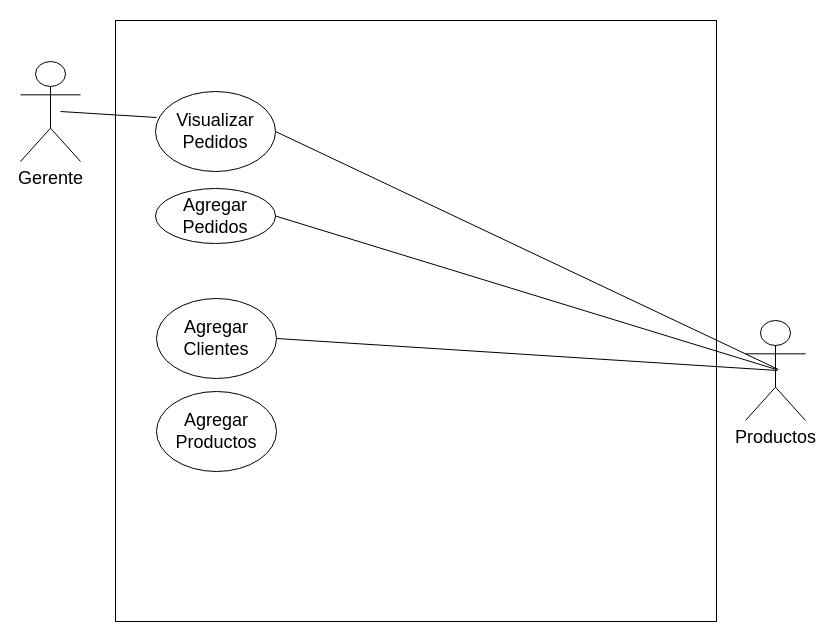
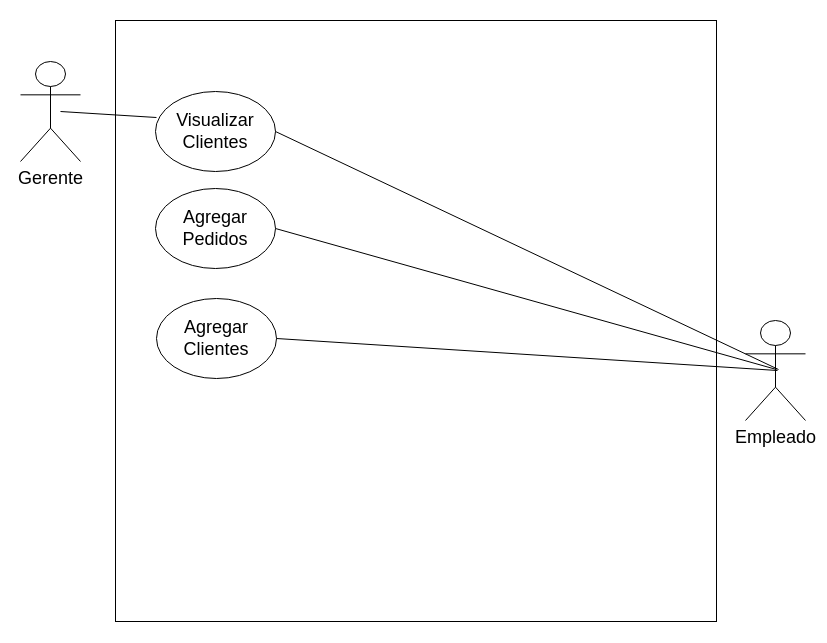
node "Visualizar Pedidos": label "Visualizar Pedidos" -> "Visualizar Clientes"
node "Agregar Pedidos": size 120x55 -> 120x80
node "Agregar Productos": removed
node "Productos": label "Productos" -> "Empleado"
